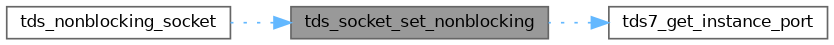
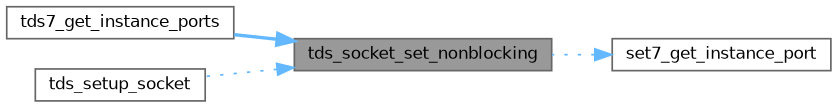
node "tds_nonblocking_socket": label "tds_nonblocking_socket" -> "tds_setup_socket"
node "tds7_get_instance_ports": added
node "tds7_get_instance_port": label "tds7_get_instance_port" -> "set7_get_instance_port"
